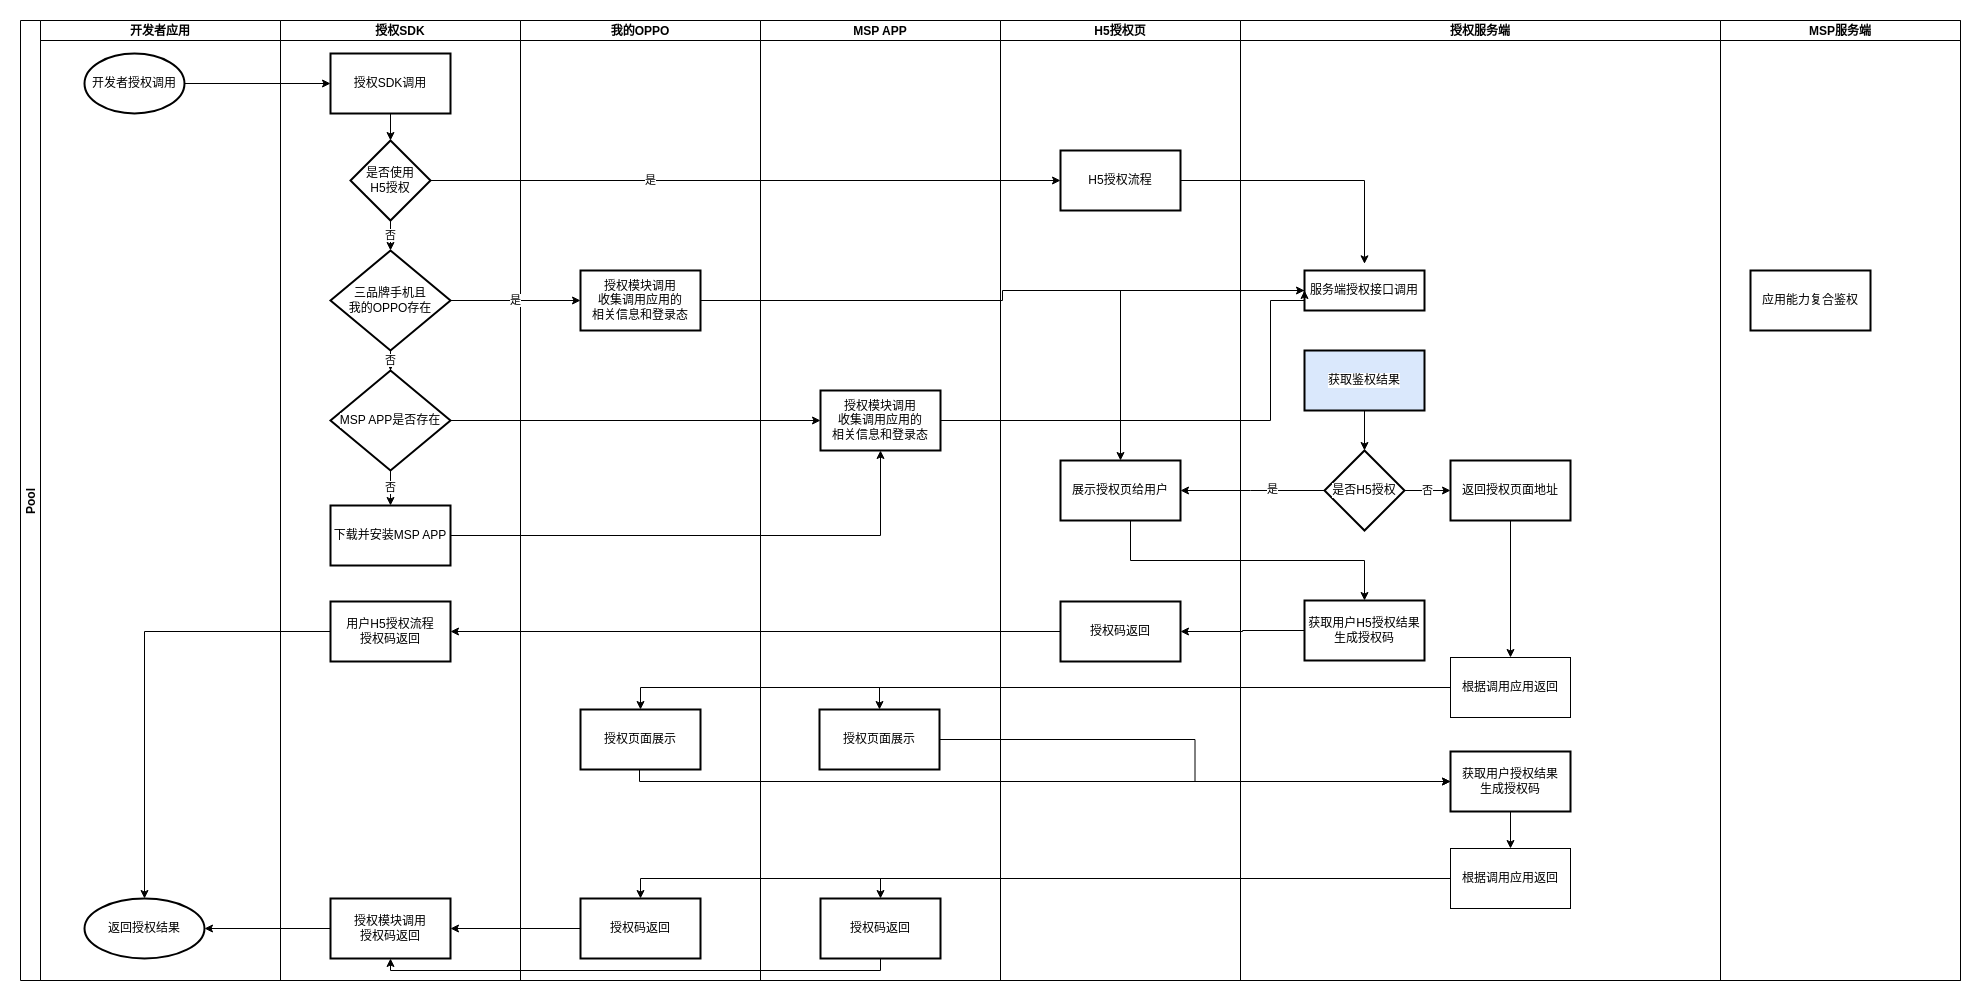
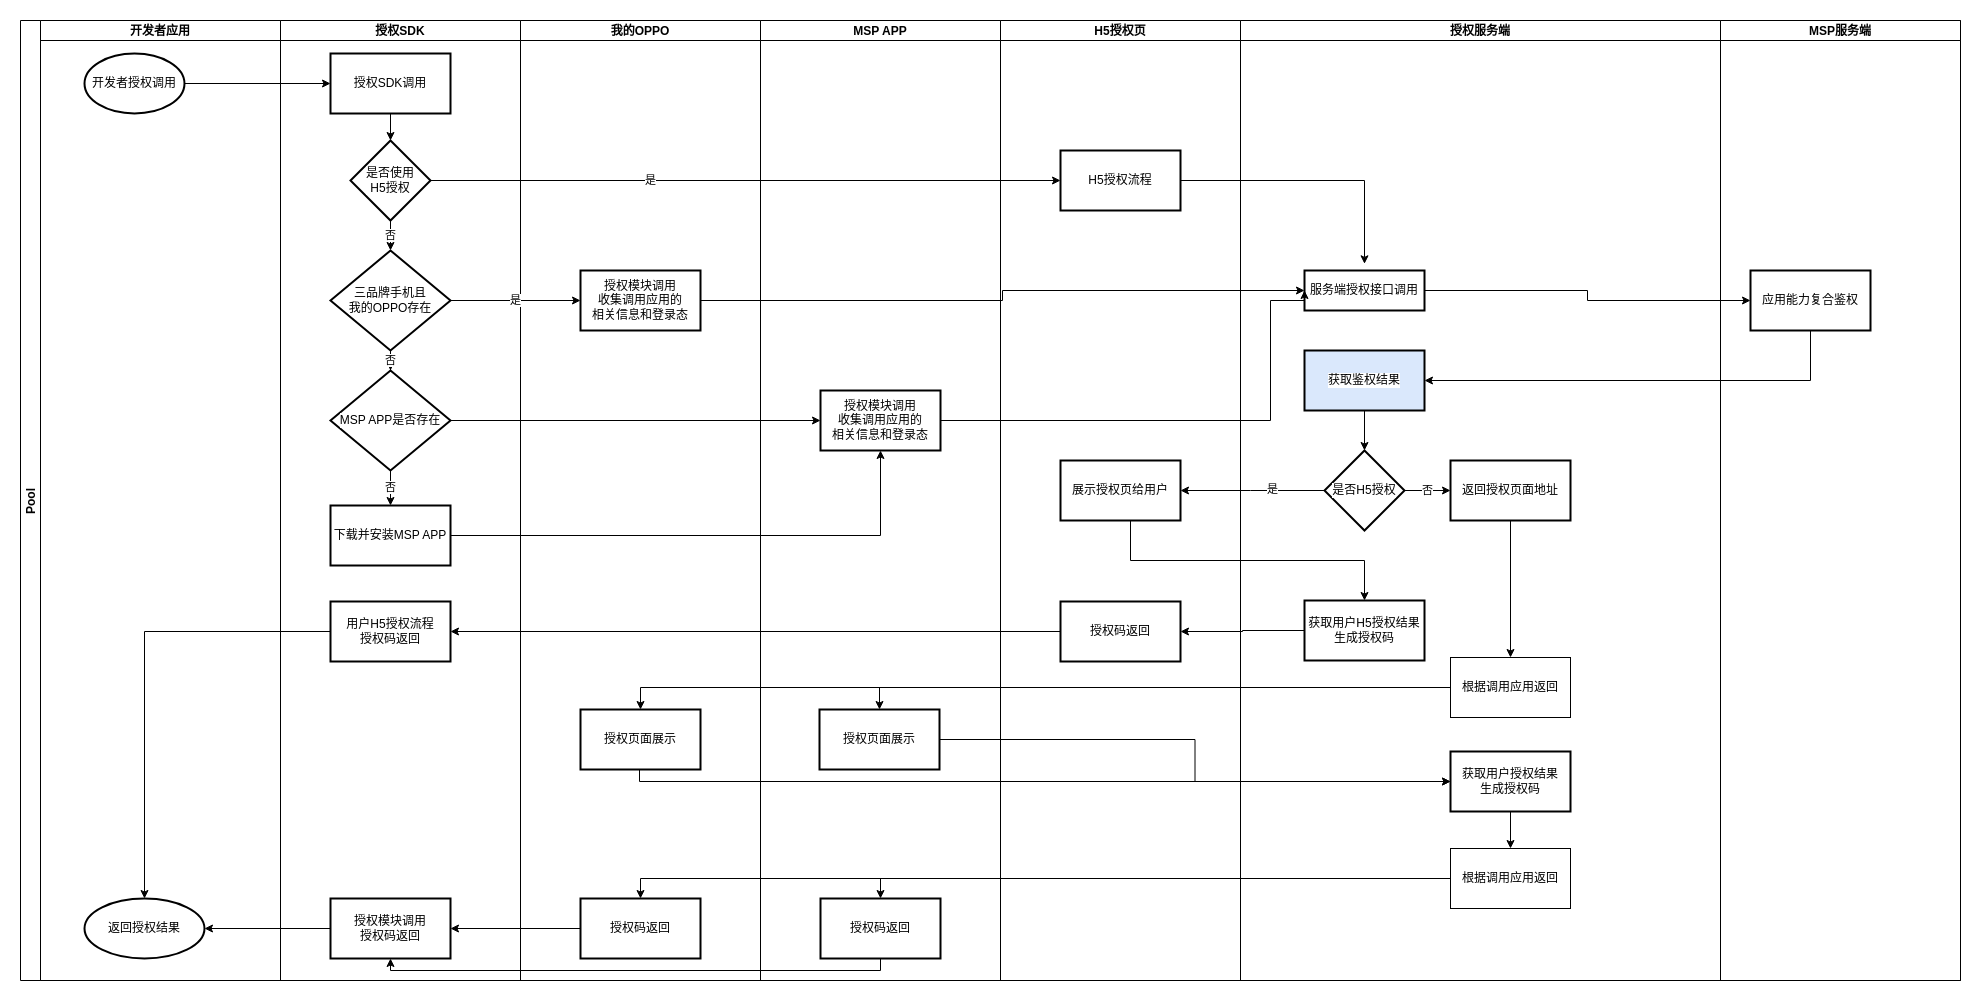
edge "服务端授权接口调用" -> "展示授权页给用户": now "服务端授权接口调用" -> "应用能力复合鉴权"
edge "应用能力复合鉴权" -> "获取鉴权结果": added
